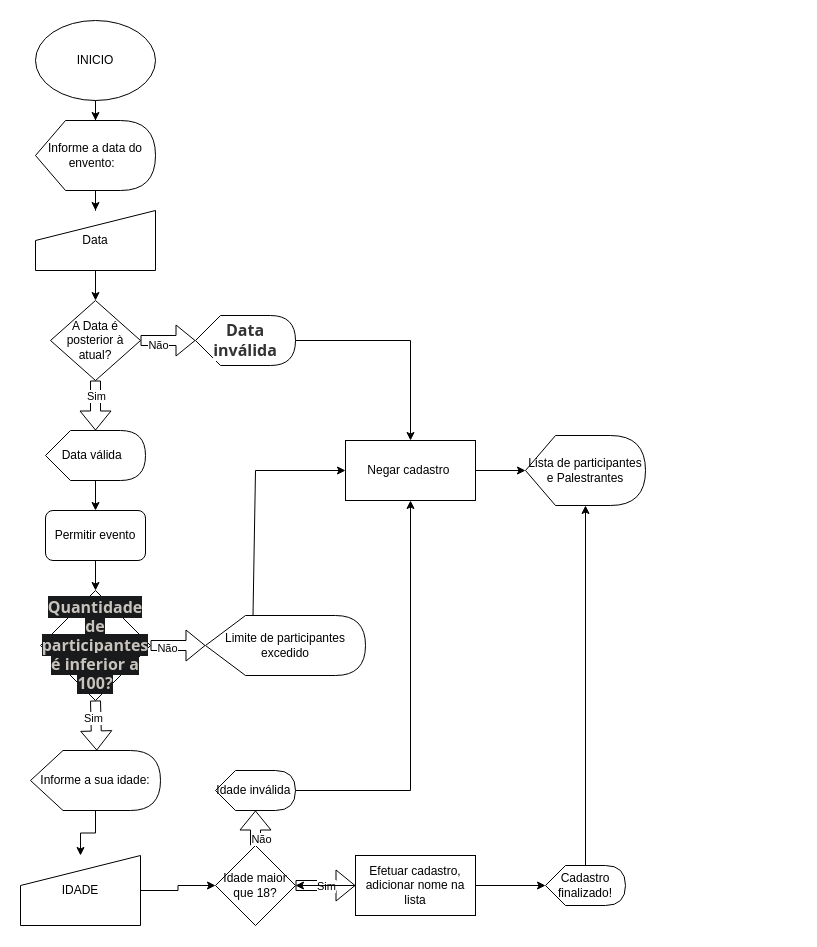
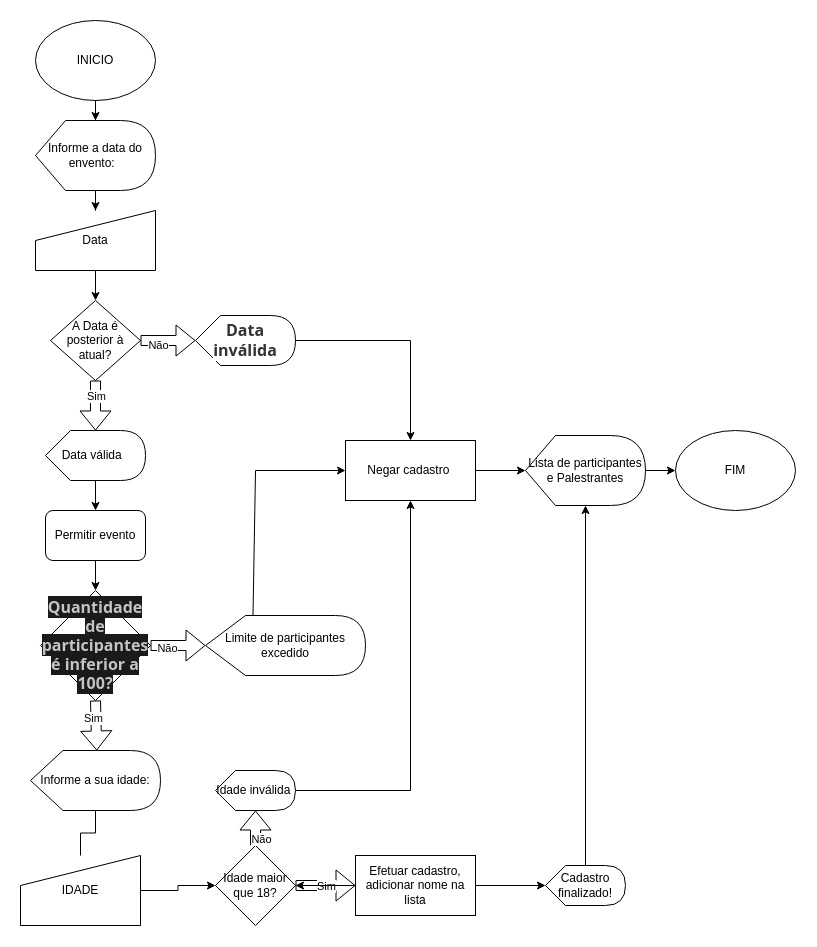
edge "Lista de participantes e Palestrantes" -> "FIM": added
node "FIM": added
edge "Informe a sua idade:" -> "IDADE": arrowhead classic -> none
